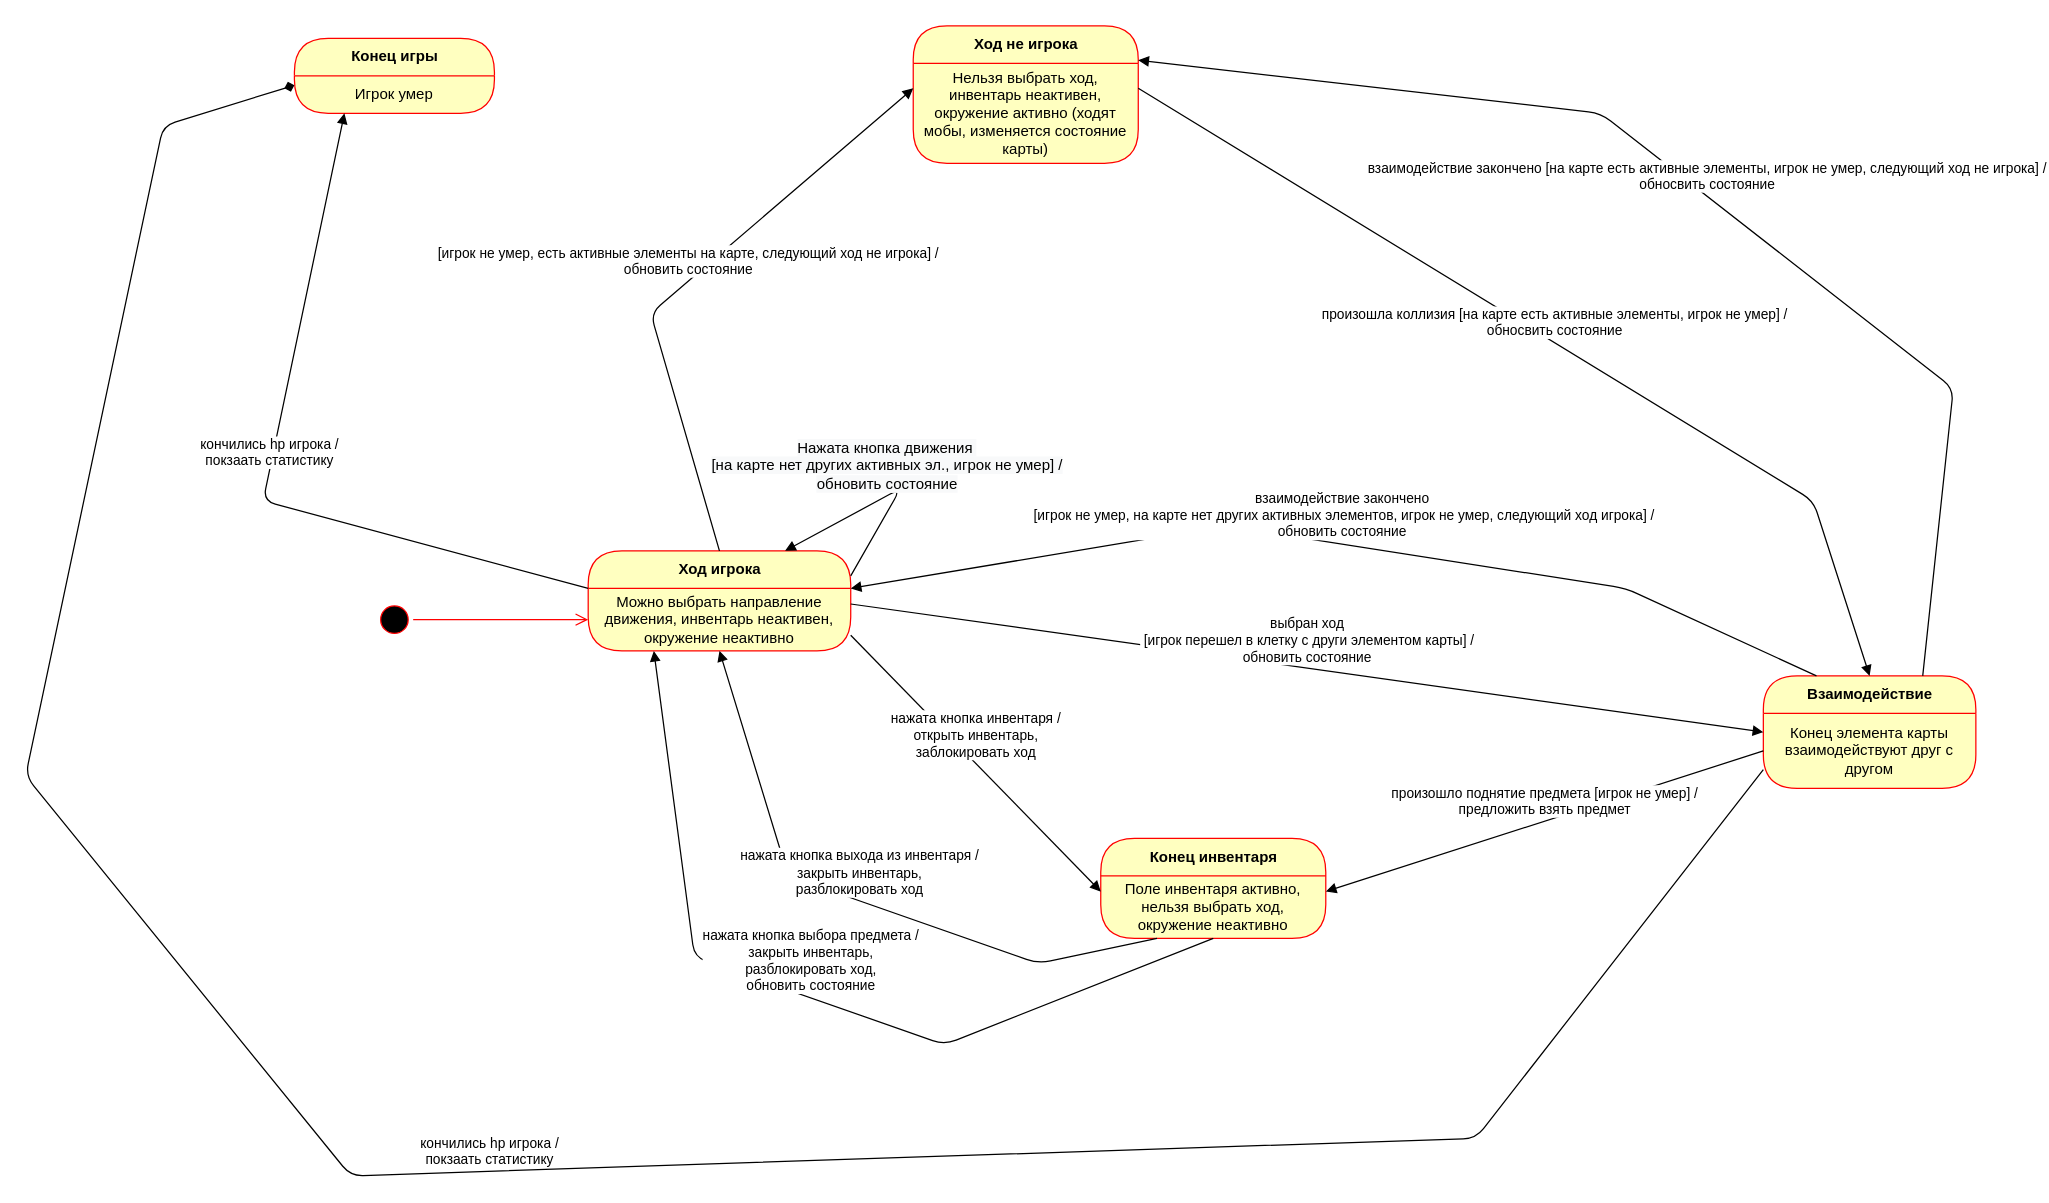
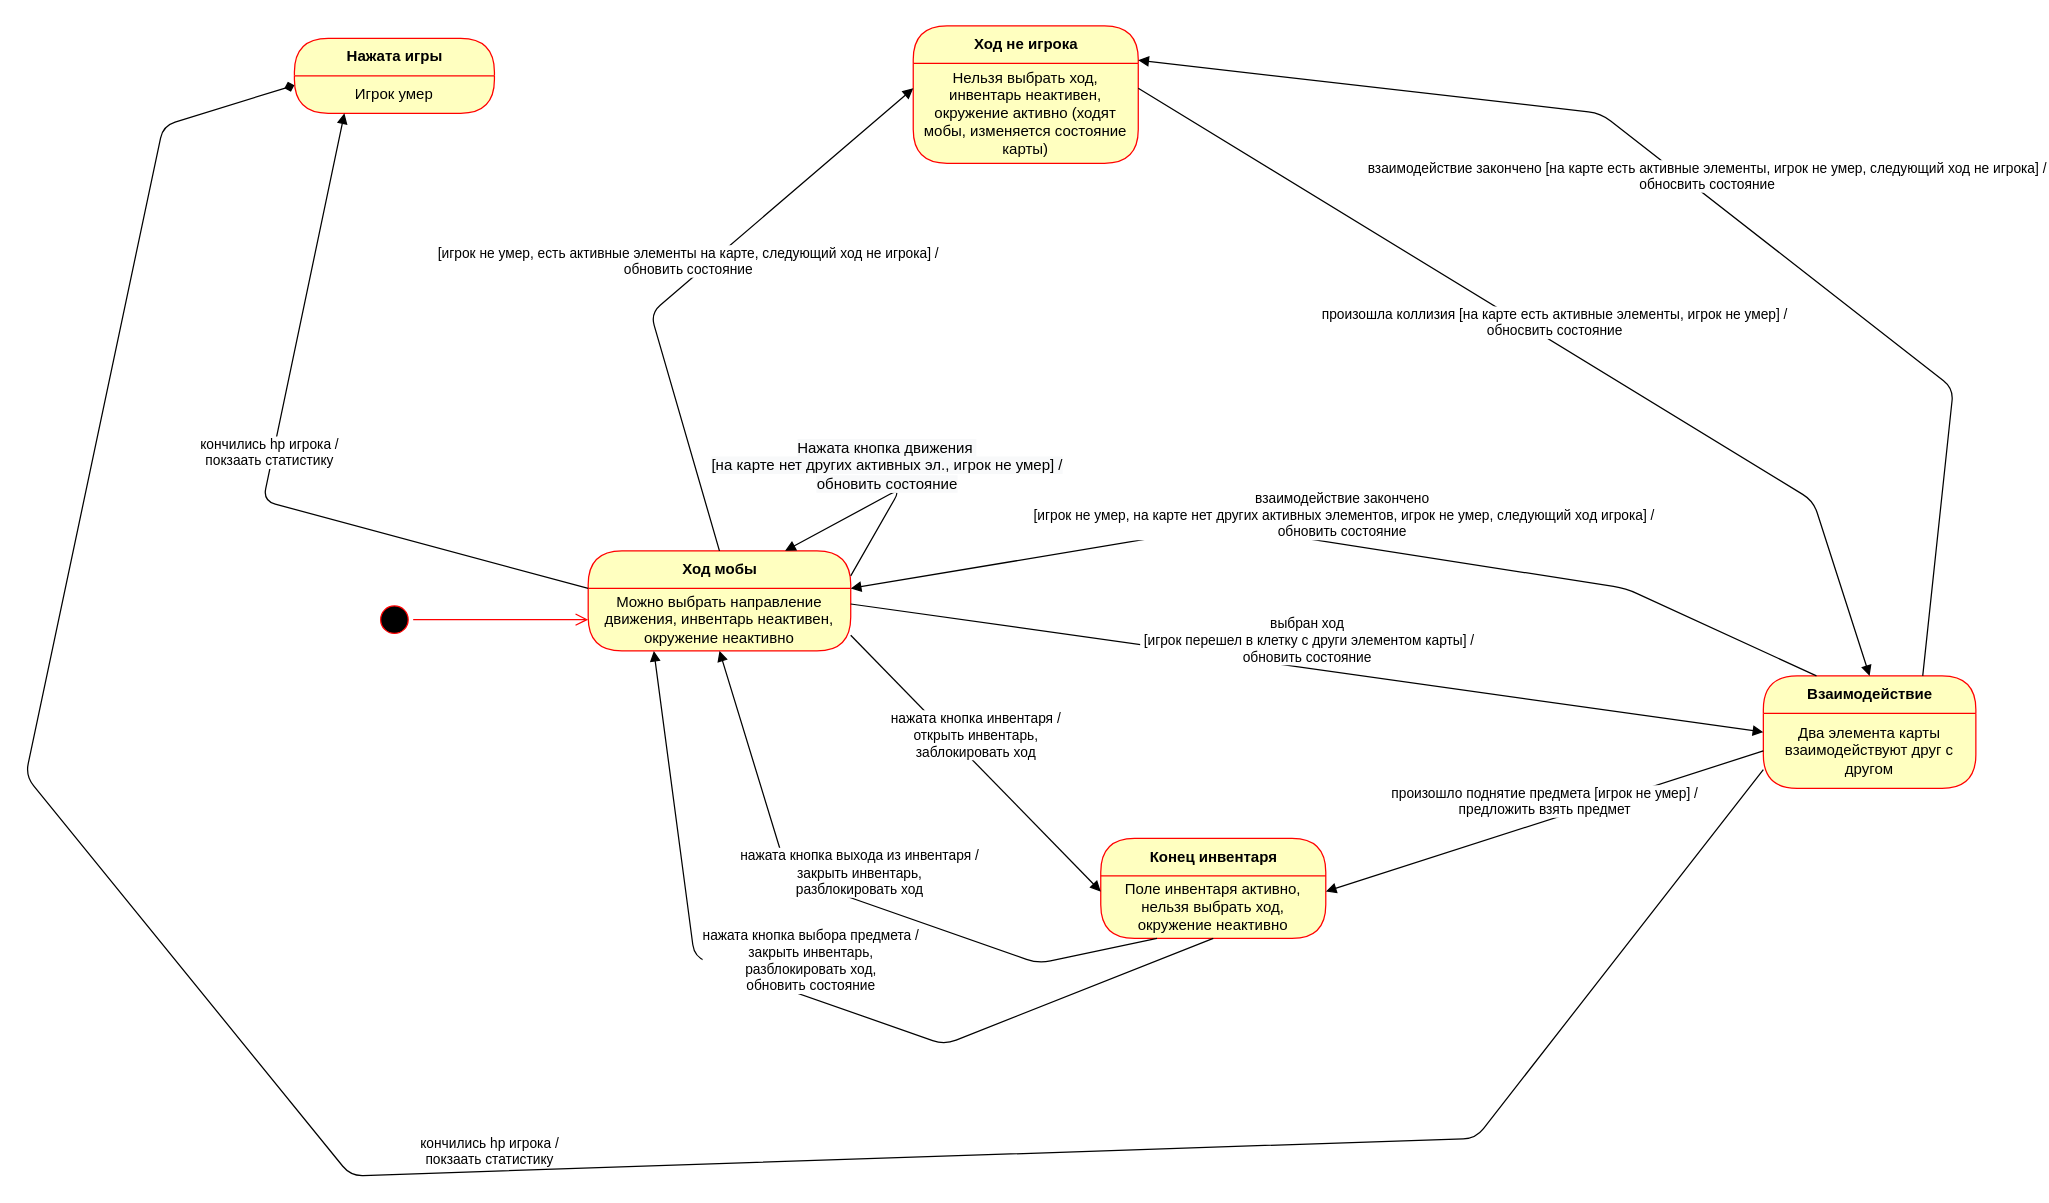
node "Конец игры": label "Конец игры" -> "Нажата игры"
node "Ход игрока": label "Ход игрока" -> "Ход мобы"
node "Конец элемента карты взаимодействуют друг с другом": label "Конец элемента карты взаимодействуют друг с другом" -> "Два элемента карты взаимодействуют друг с другом"
